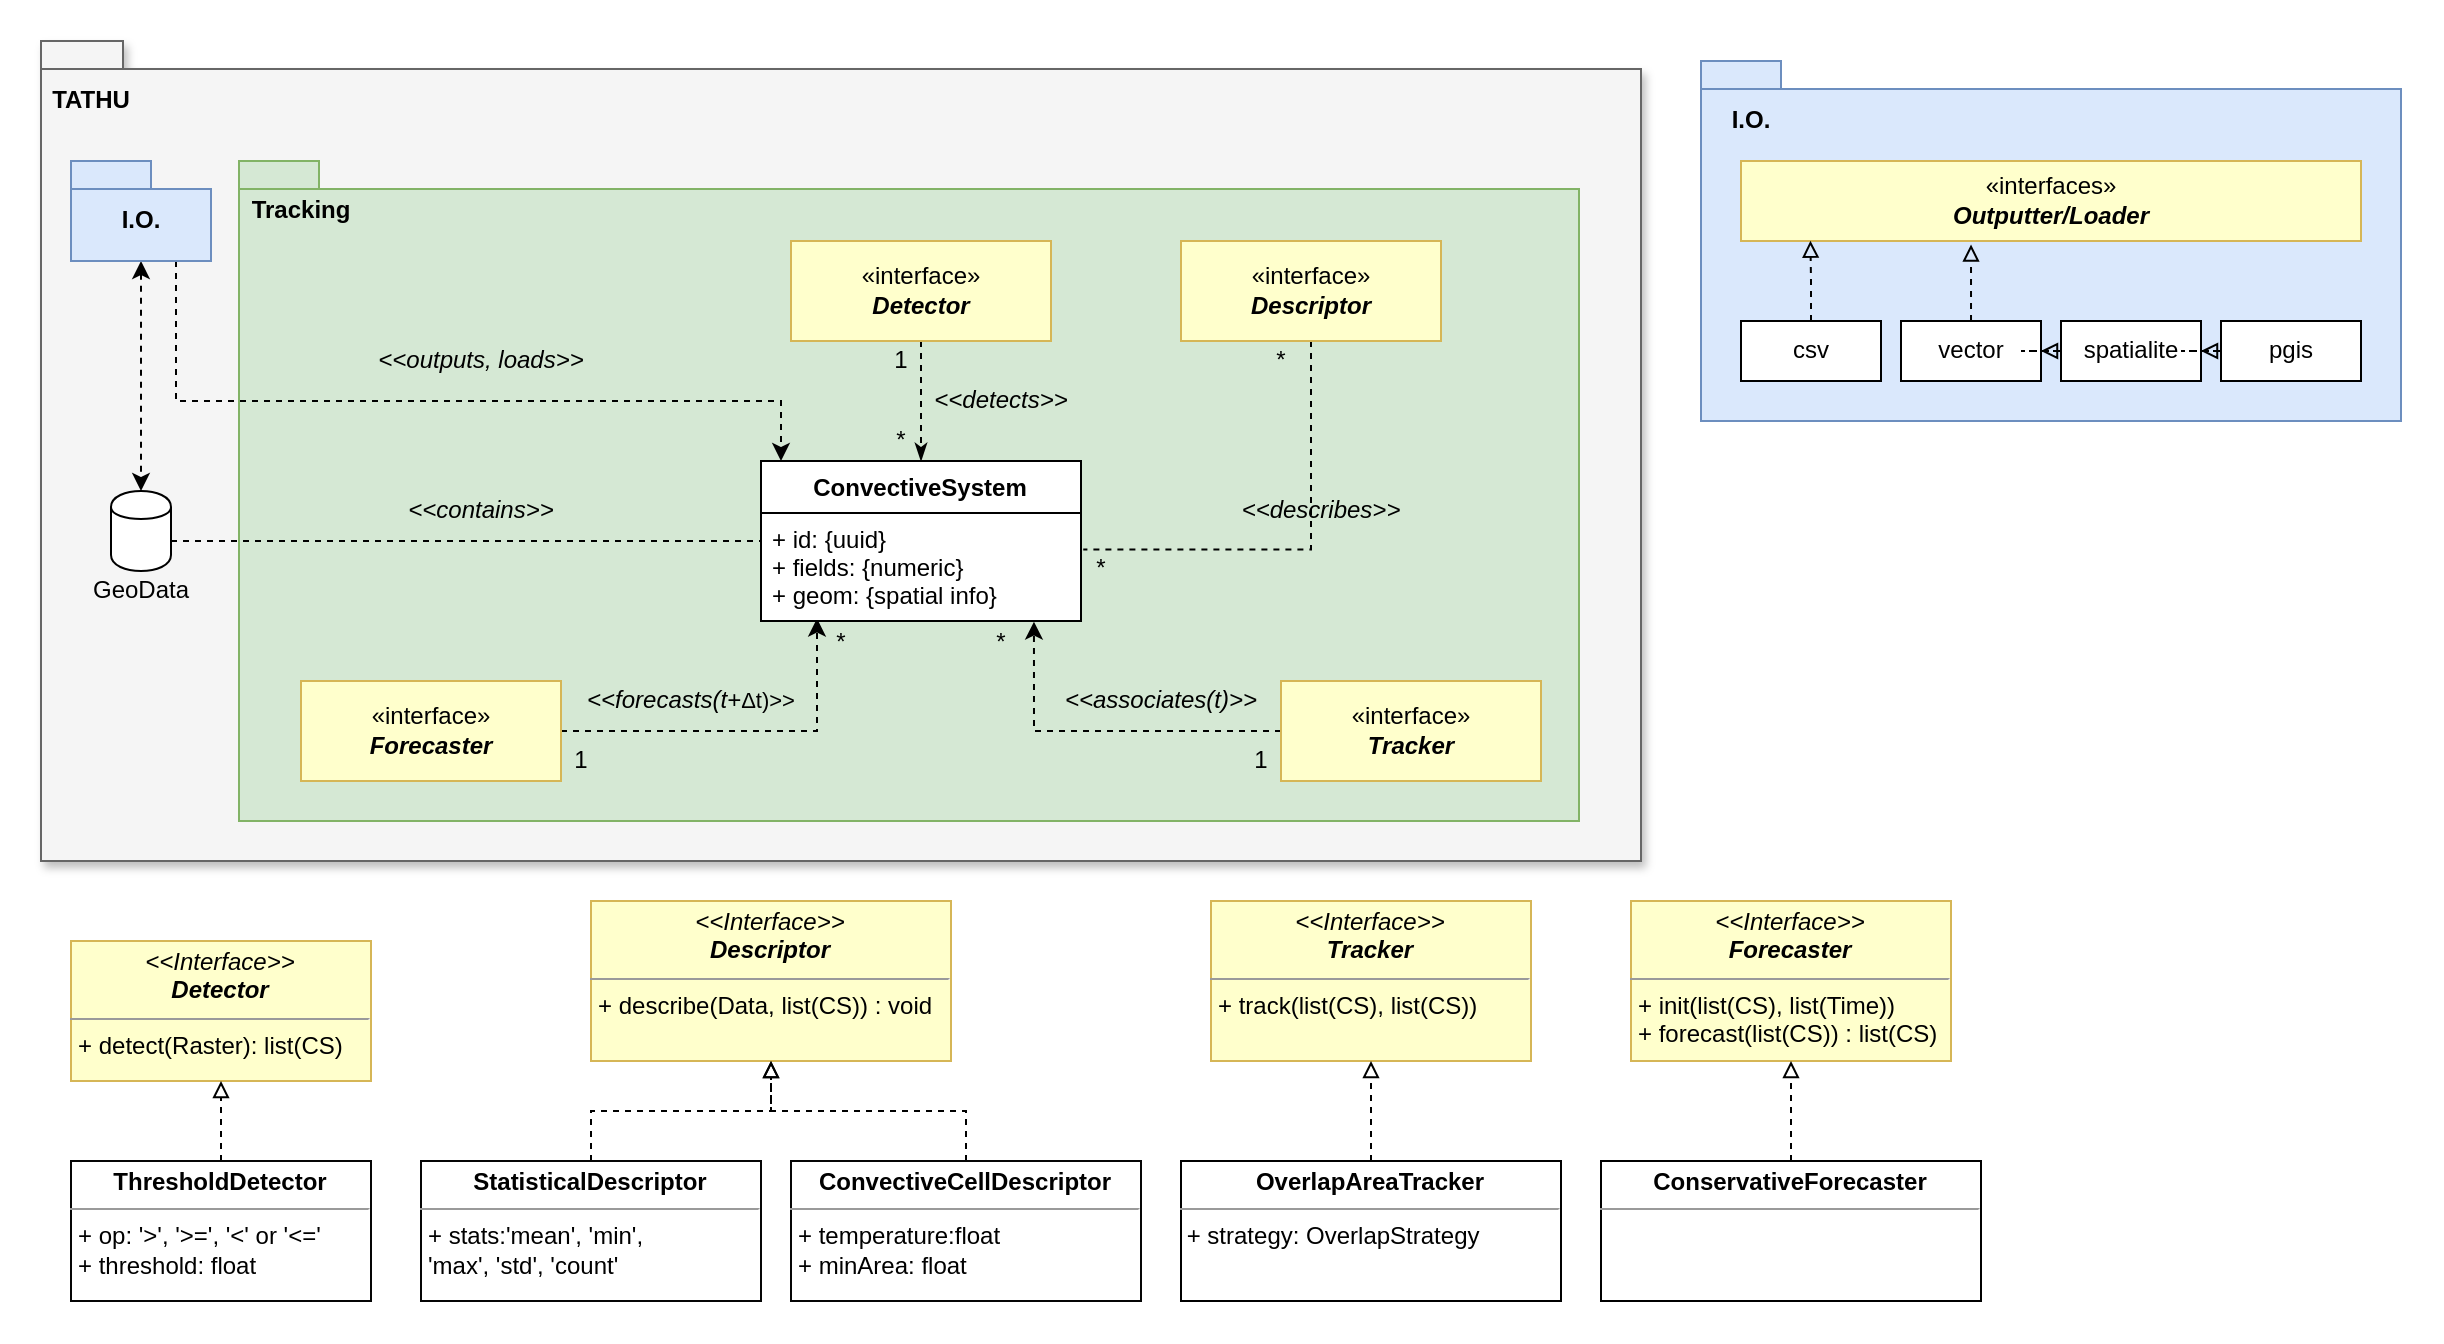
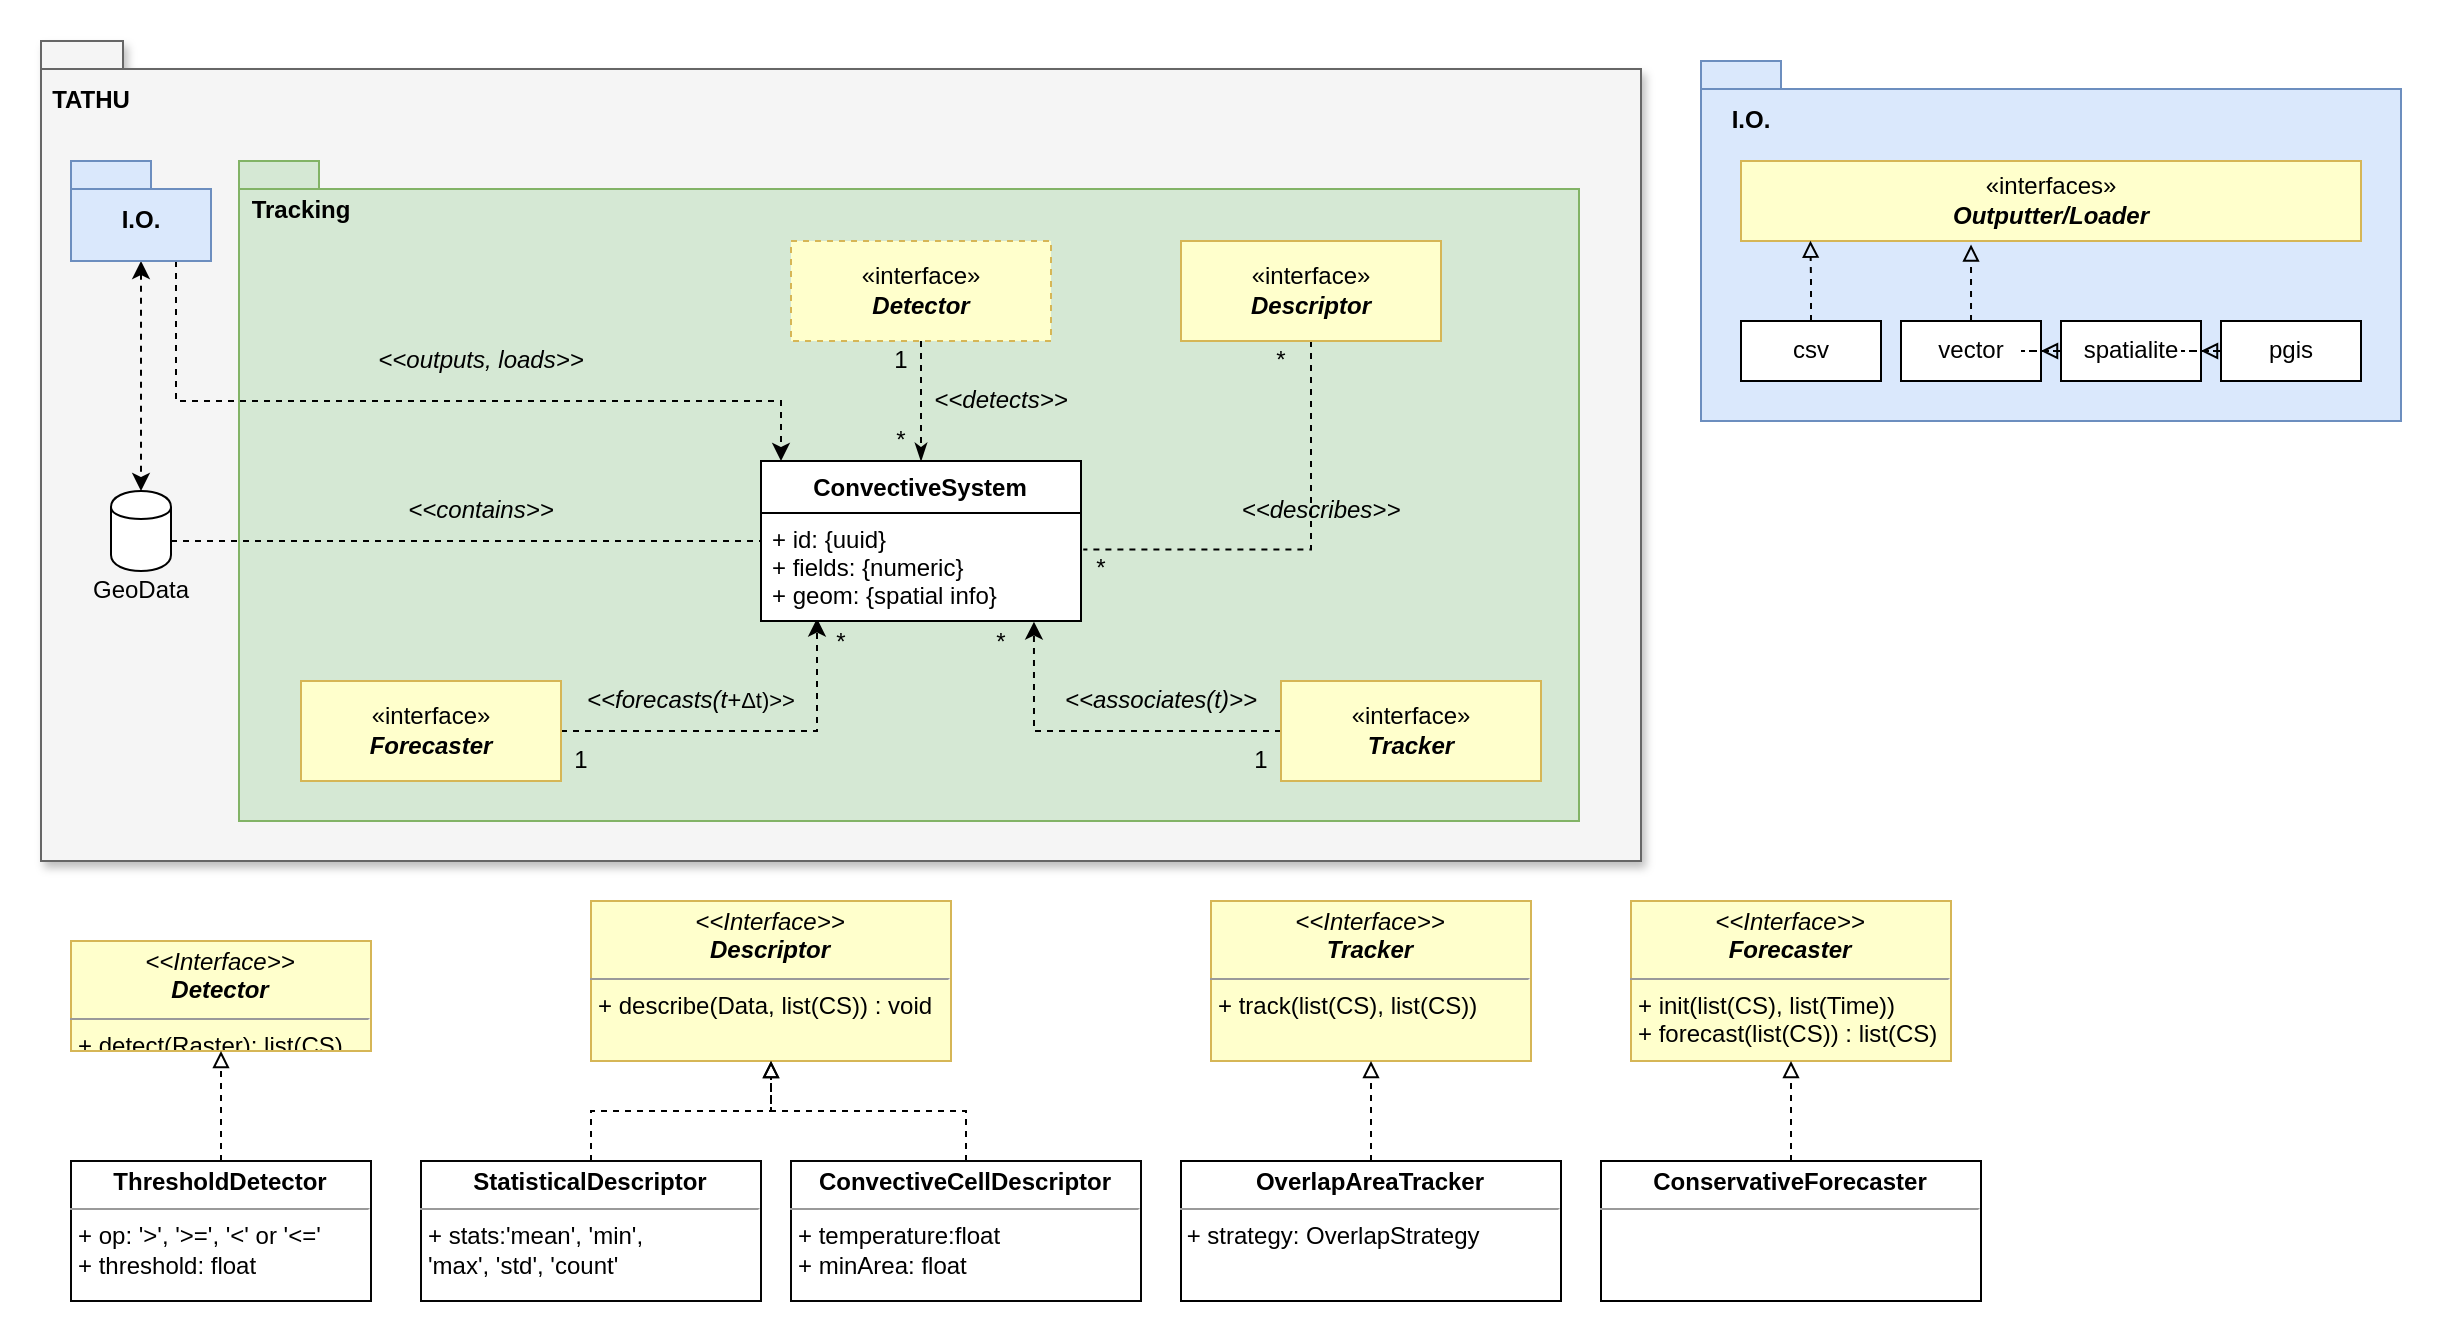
node "«interface» Detector": style solid -> dashed
node "<<Interface>> Detector + detect(Raster): list(CS)": size 300x140 -> 300x110
